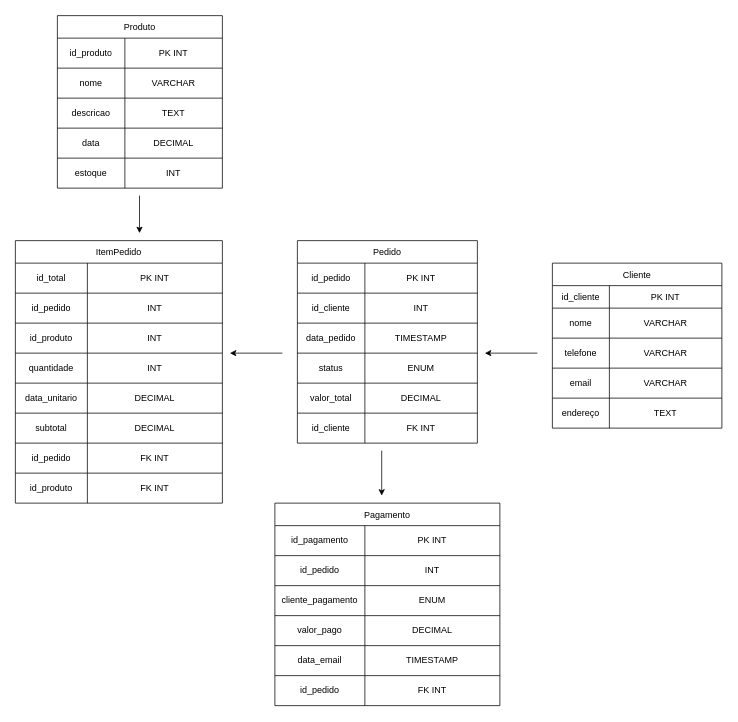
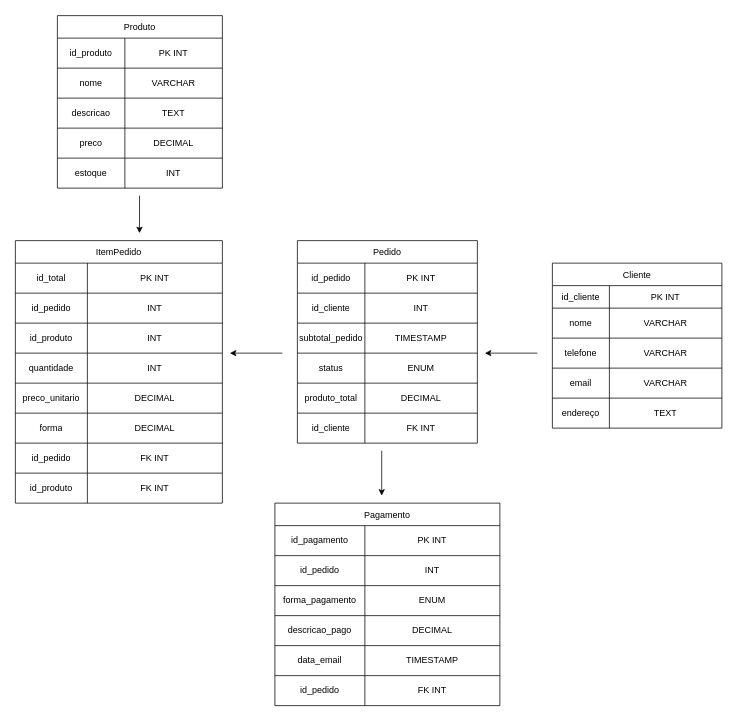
node "data": label "data" -> "preco"
node "data_pedido": label "data_pedido" -> "subtotal_pedido"
node "data_unitario": label "data_unitario" -> "preco_unitario"
node "valor_total": label "valor_total" -> "produto_total"
node "subtotal": label "subtotal" -> "forma"
node "cliente_pagamento": label "cliente_pagamento" -> "forma_pagamento"
node "valor_pago": label "valor_pago" -> "descricao_pago"
